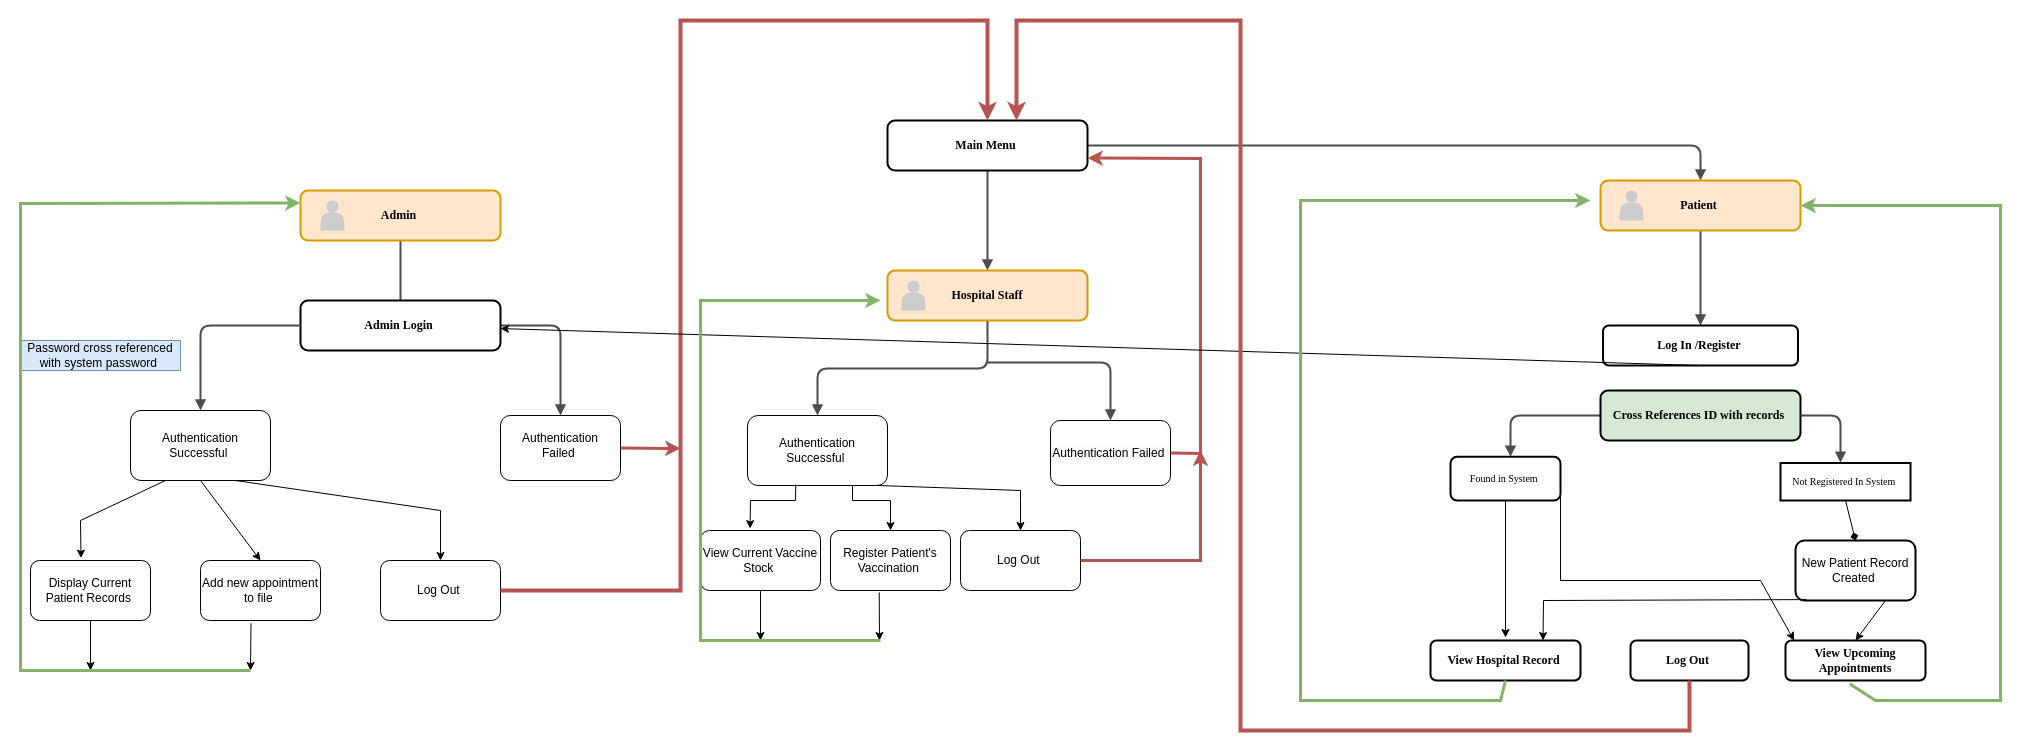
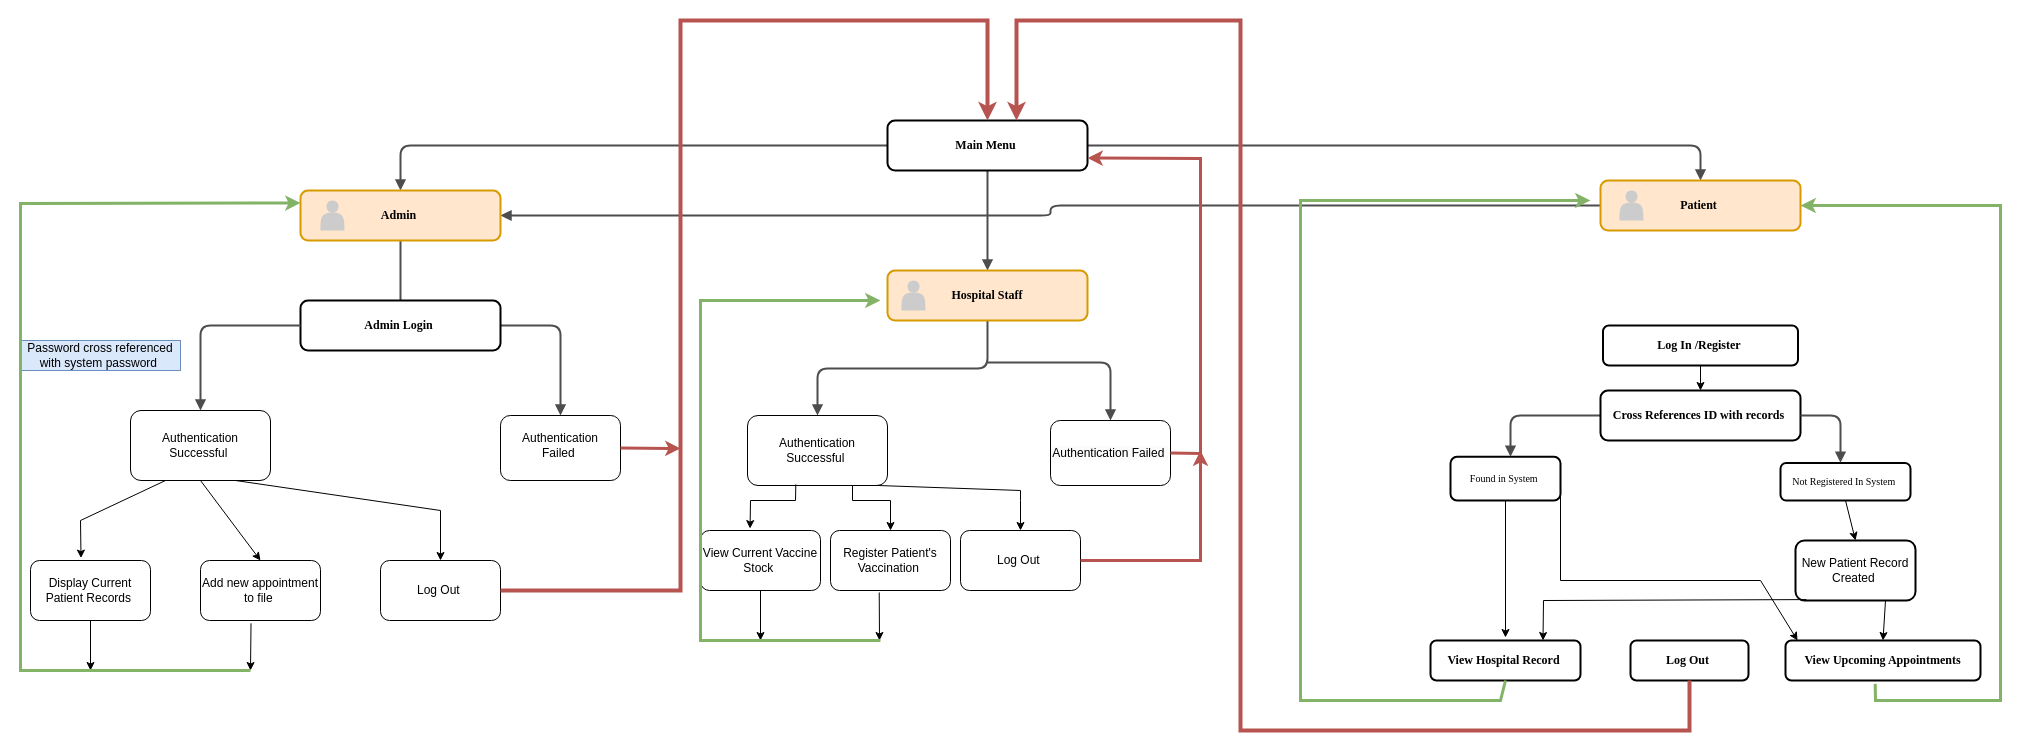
edge "Main Menu" -> "Admin": added
edge "Patient" -> "Log In /Register": now "Patient" -> "Admin"
edge "Log In /Register" -> "Admin Login": now "Log In /Register" -> "Cross References ID with records"
node "Cross References ID with records": fillcolor #d5e8d4 -> #ffffff
node "Not Registered In System": shape rectangle -> rounded rectangle
edge "Not Registered In System" -> "New Patient Record Created": arrowhead diamond -> classic
node "View Upcoming Appointments": size 140x40 -> 195x40
